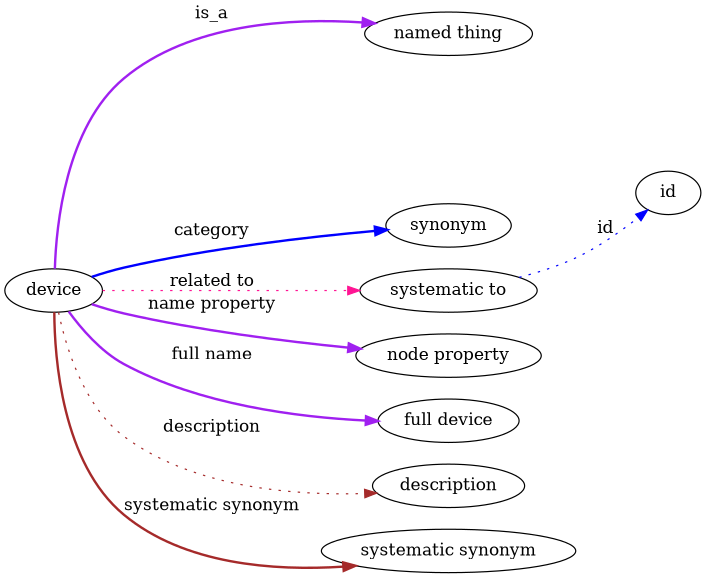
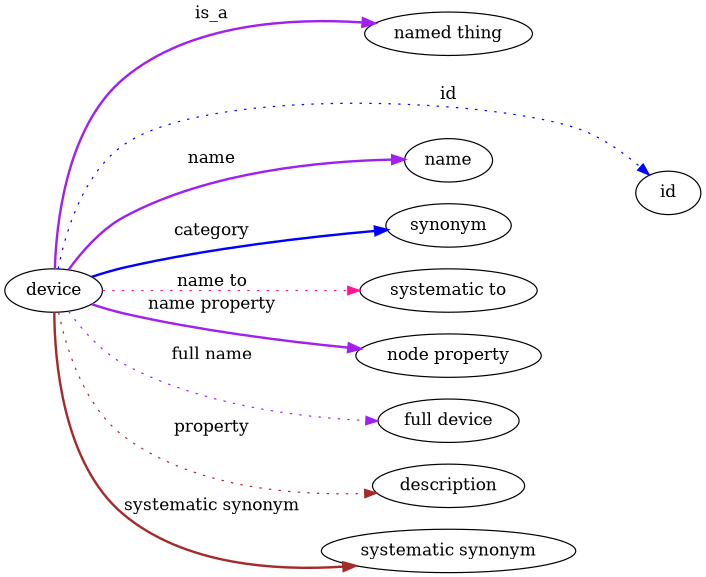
node "name": added
edge "systematic to" -> "id": now "device" -> "id"
edge "device" -> "systematic to": label "related to" -> "name to"
edge "device" -> "full device": style bold -> dotted
edge "device" -> "description": label "description" -> "property"
